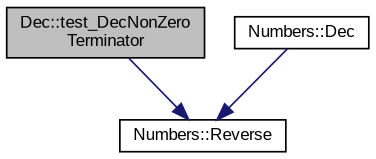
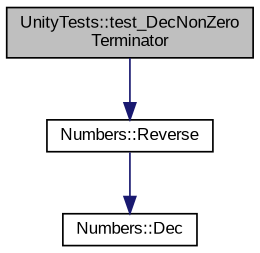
node "Dec::test_DecNonZero Terminator": label "Dec::test_DecNonZero Terminator" -> "UnityTests::test_DecNonZero Terminator"
edge "Numbers::Dec" -> "Numbers::Reverse": reversed
